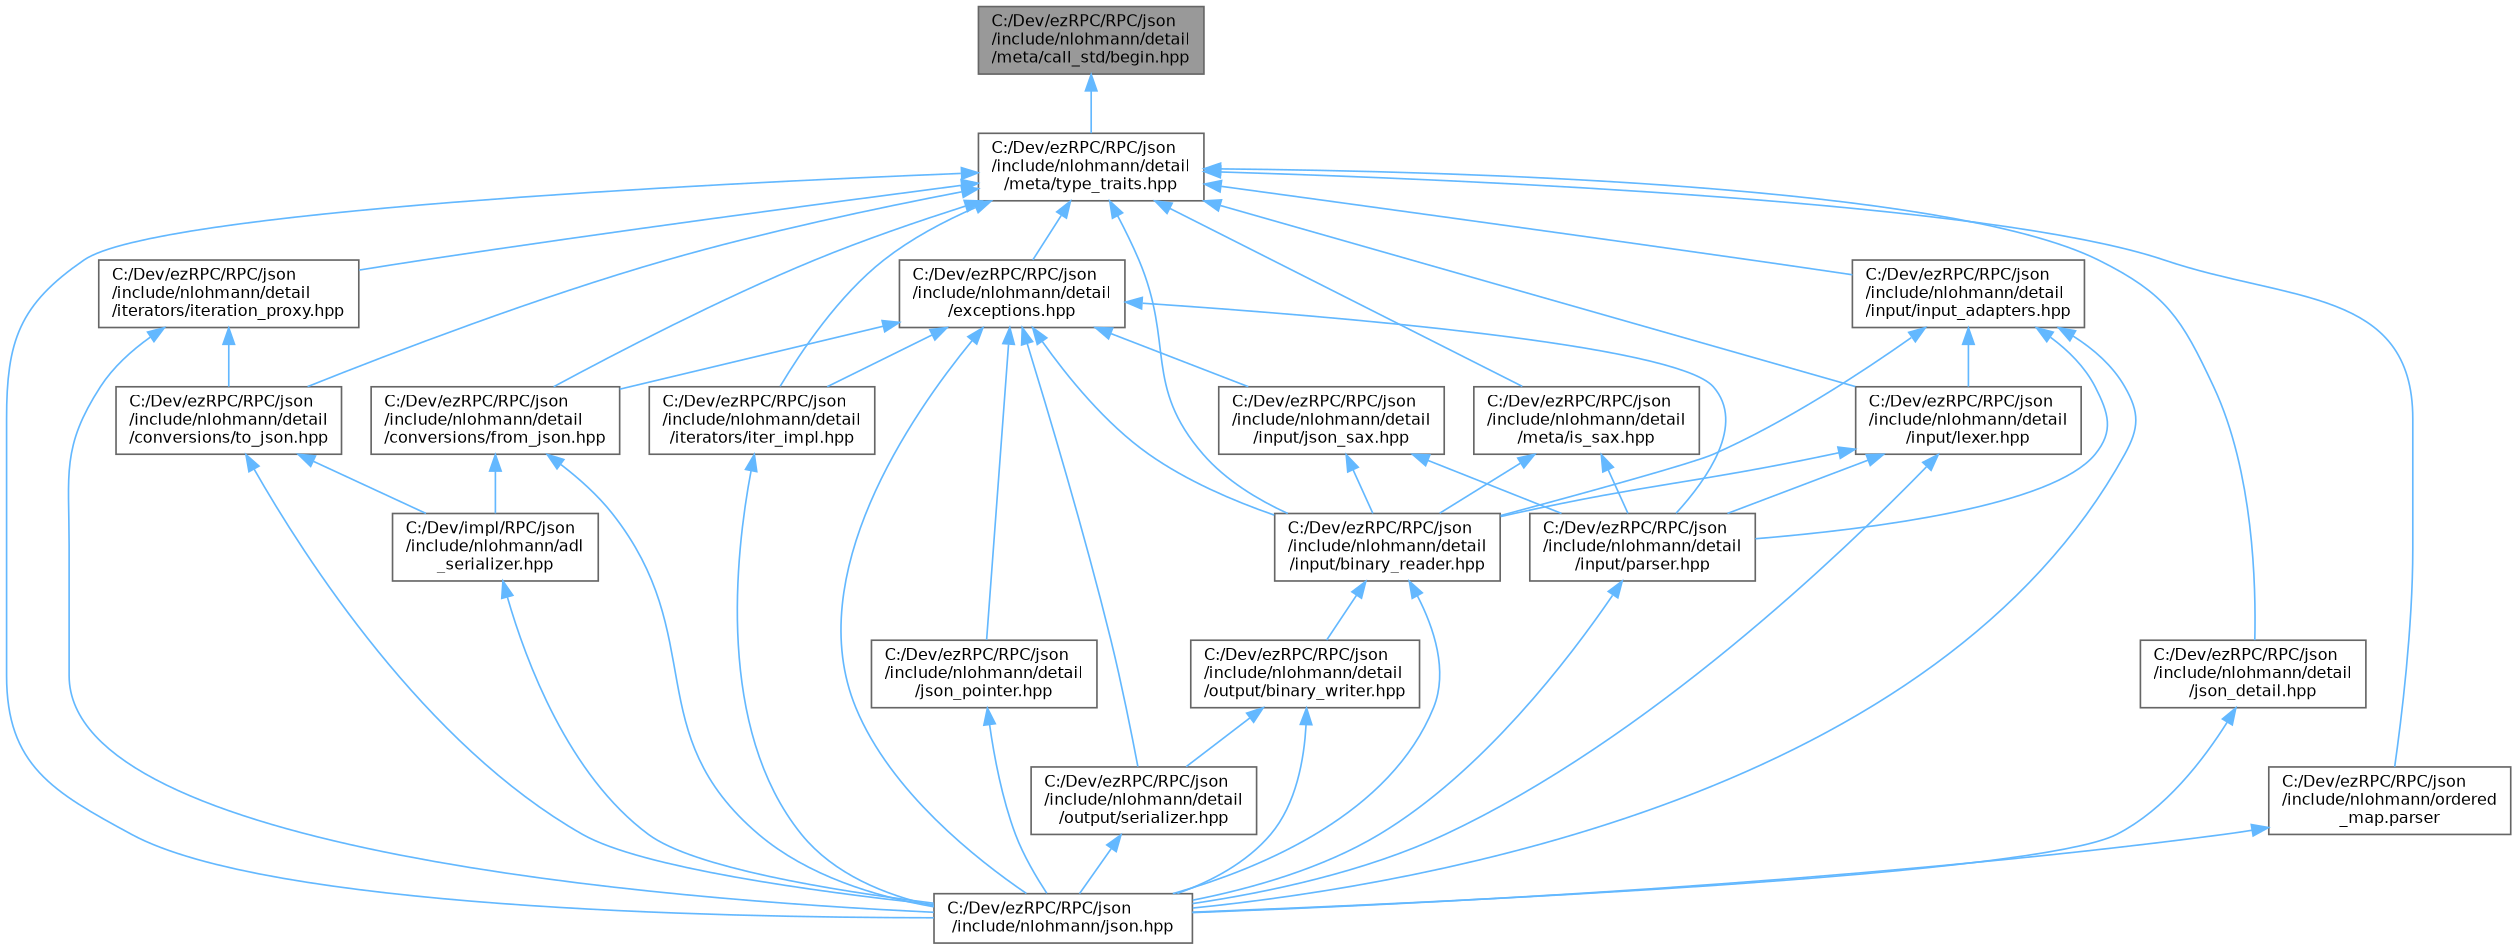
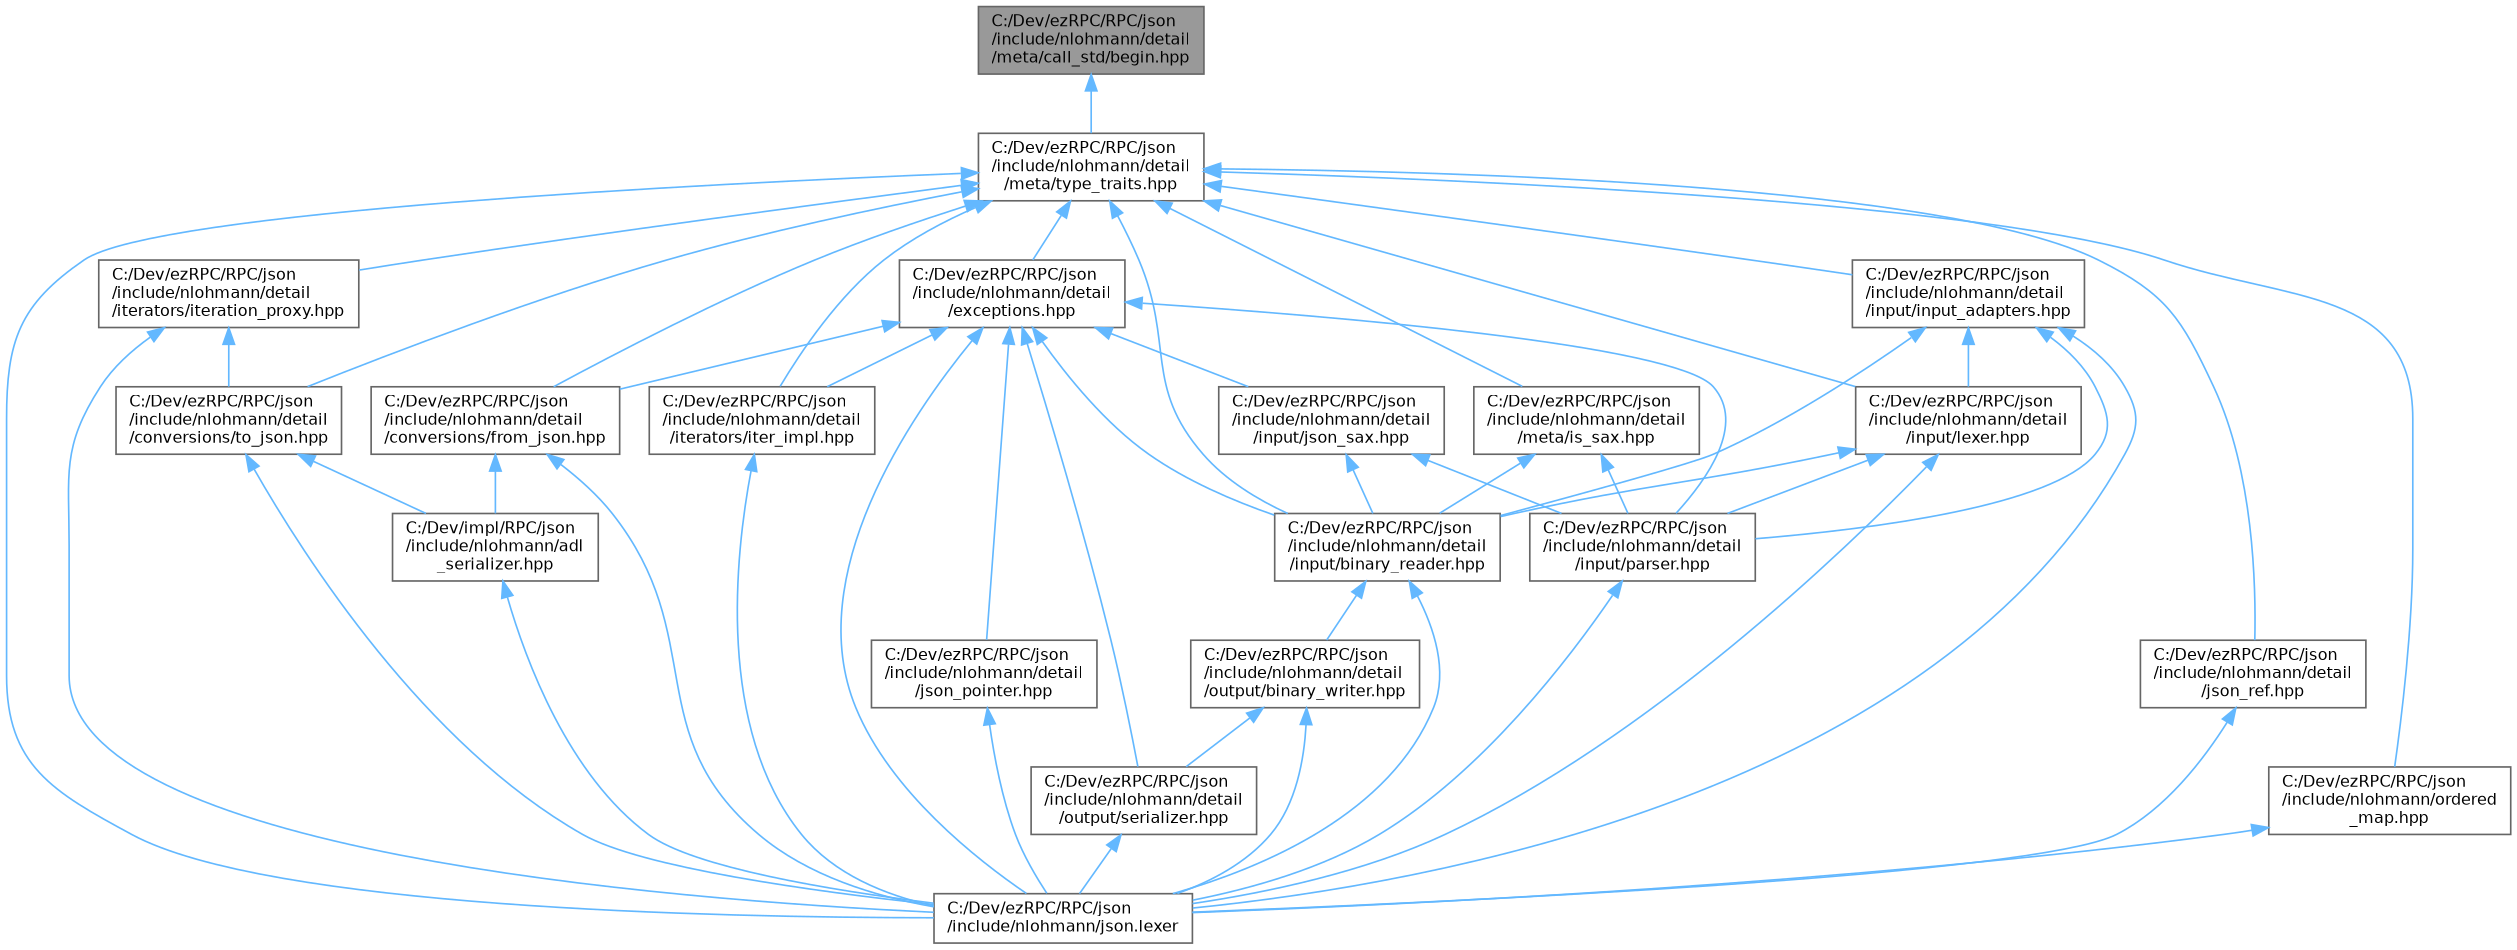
node "C:/Dev/ezRPC/RPC/json /include/nlohmann/detail /json_detail.hpp": label "C:/Dev/ezRPC/RPC/json /include/nlohmann/detail /json_detail.hpp" -> "C:/Dev/ezRPC/RPC/json /include/nlohmann/detail /json_ref.hpp"
node "C:/Dev/ezRPC/RPC/json /include/nlohmann/ordered _map.parser": label "C:/Dev/ezRPC/RPC/json /include/nlohmann/ordered _map.parser" -> "C:/Dev/ezRPC/RPC/json /include/nlohmann/ordered _map.hpp"
node "C:/Dev/ezRPC/RPC/json /include/nlohmann/json.hpp": label "C:/Dev/ezRPC/RPC/json /include/nlohmann/json.hpp" -> "C:/Dev/ezRPC/RPC/json /include/nlohmann/json.lexer"
